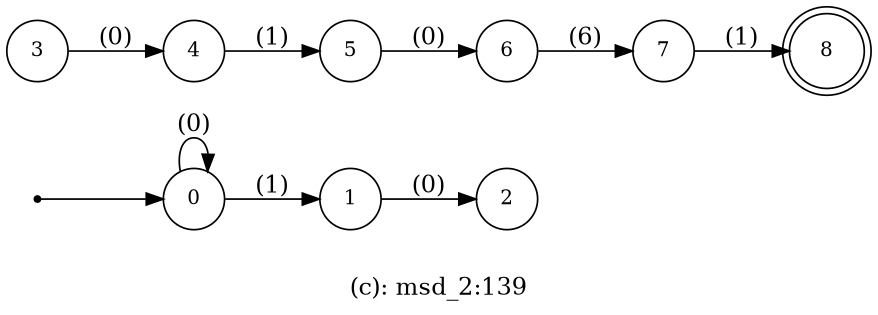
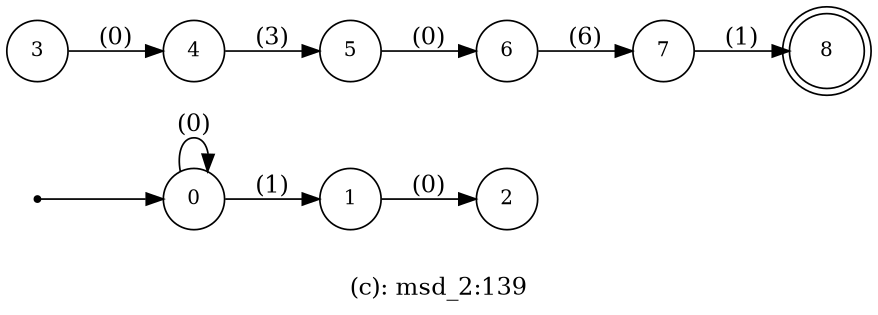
edge "4" -> "5": label "(1)" -> "(3)"
